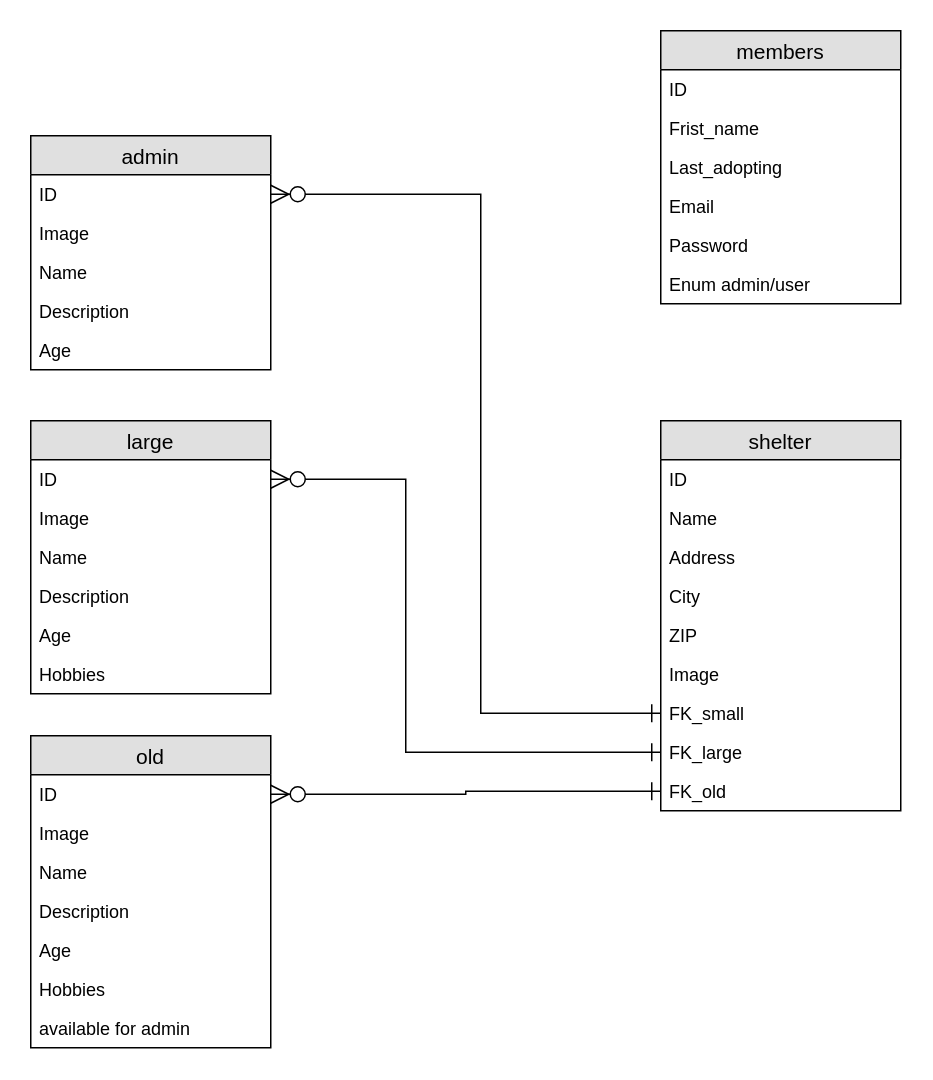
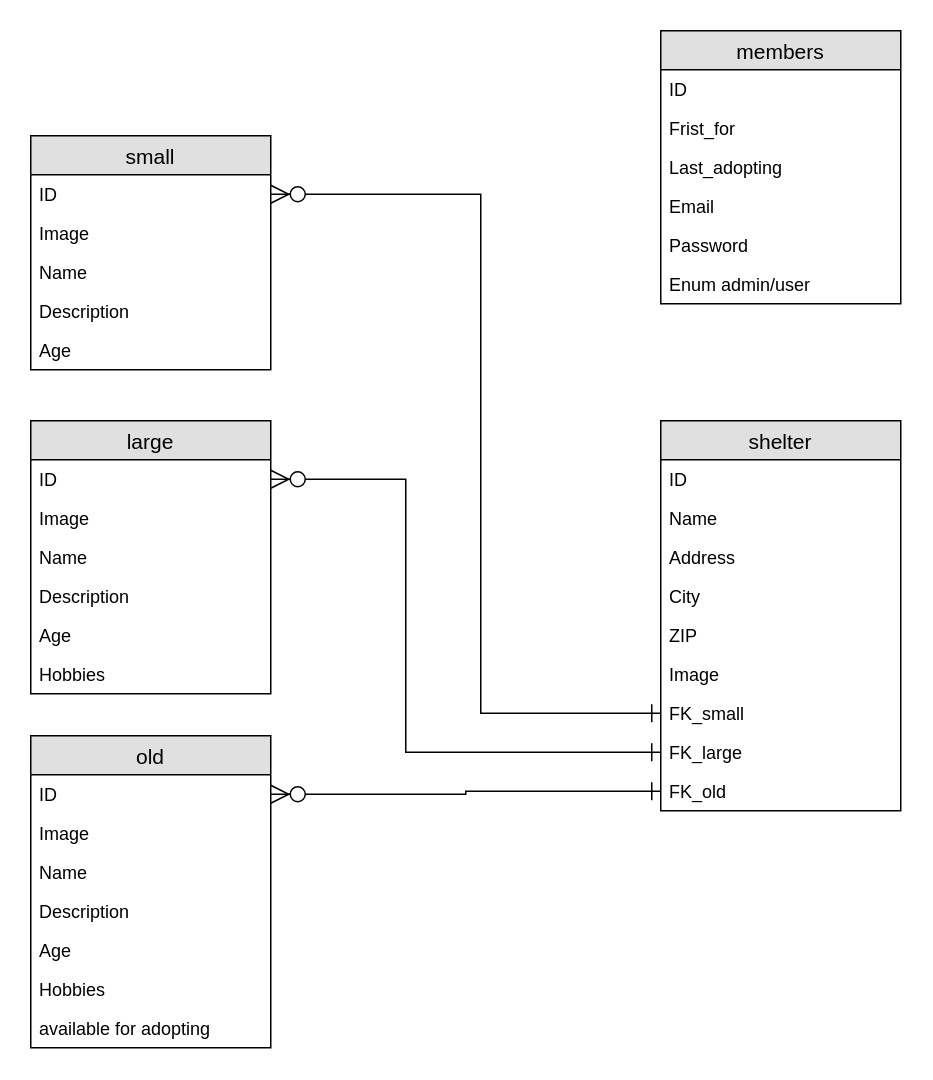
node "Frist_name": label "Frist_name" -> "Frist_for"
node "admin": label "admin" -> "small"
node "available for admin": label "available for admin" -> "available for adopting"
